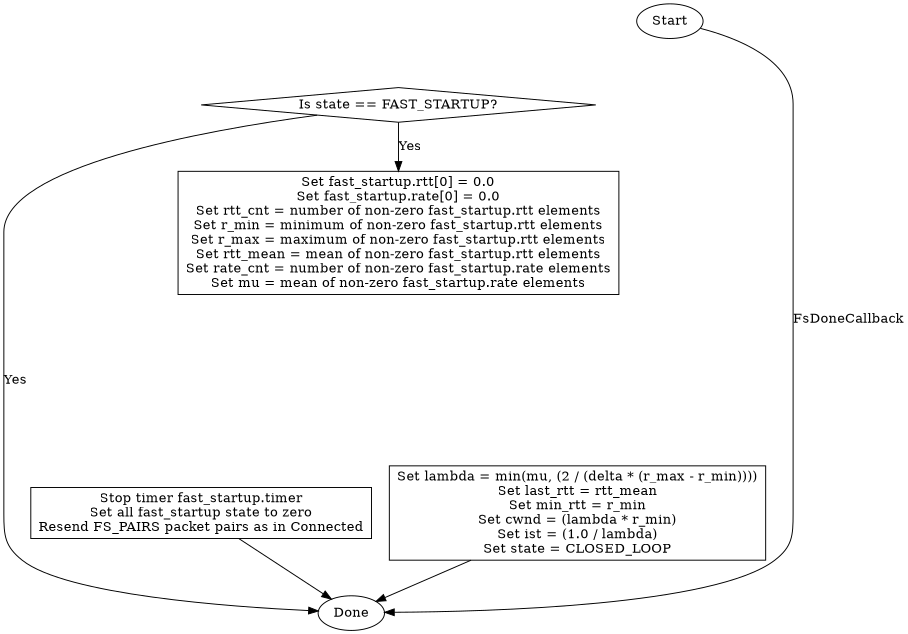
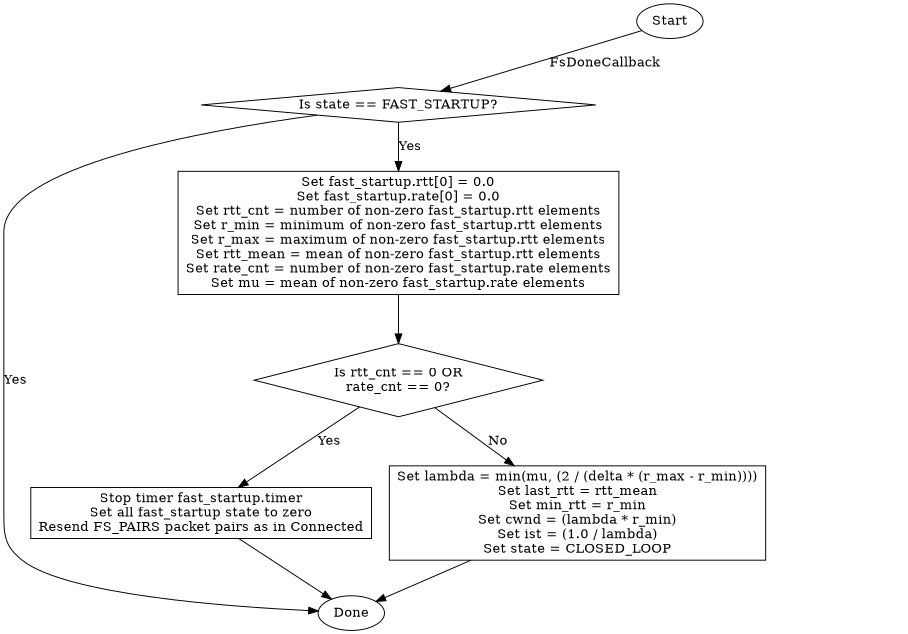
node "Is rtt_cnt == 0 OR rate_cnt == 0?": added
edge "Start" -> "Done": now "Start" -> "Is state == FAST_STARTUP?"
